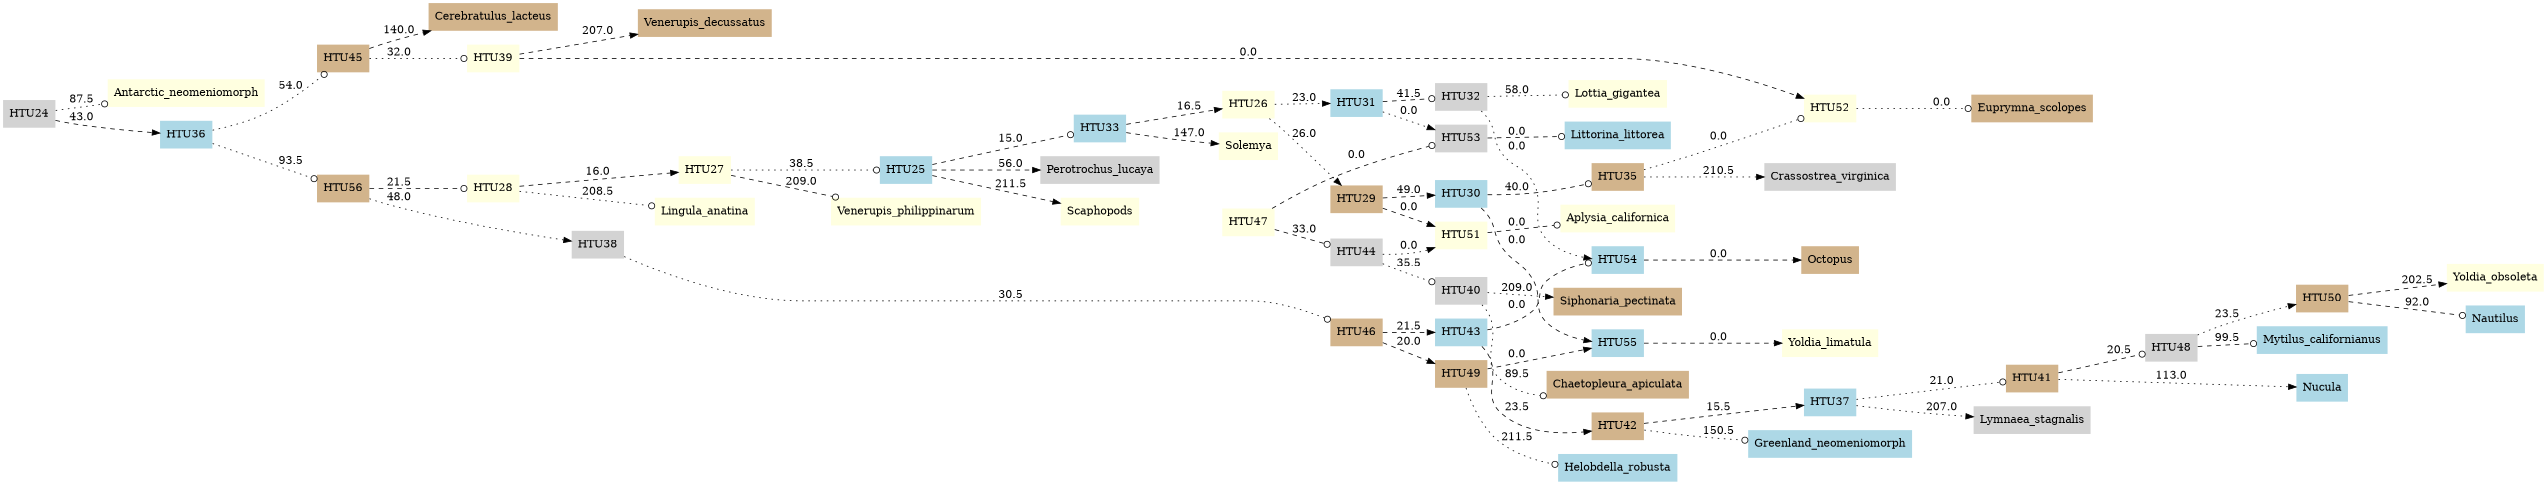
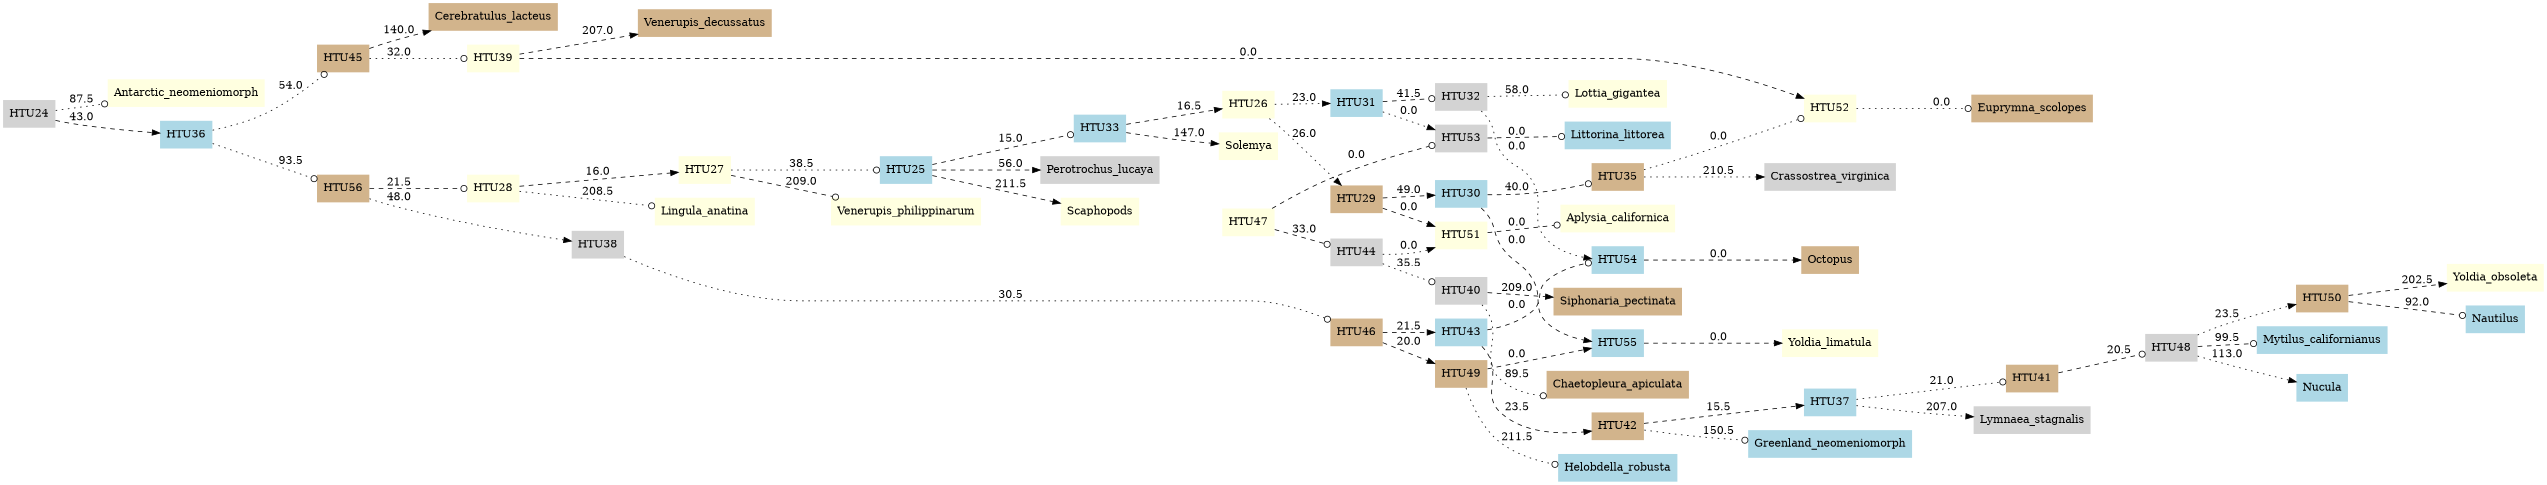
edge "HTU40" -> "Siphonaria_pectinata": style dotted -> dashed
edge "HTU41" -> "Nucula": now "HTU48" -> "Nucula"
